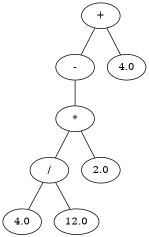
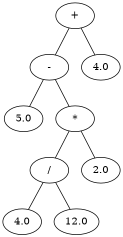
node "5.0": added
